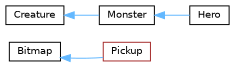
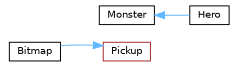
node "Creature": removed
edge "Pickup" -> "Bitmap": reversed
